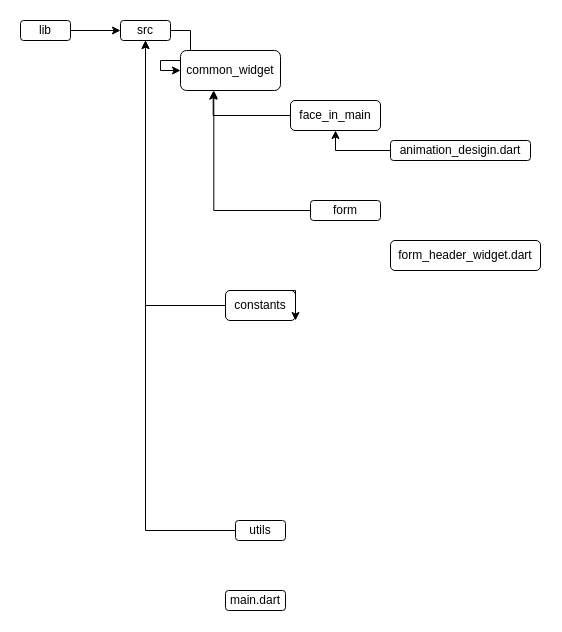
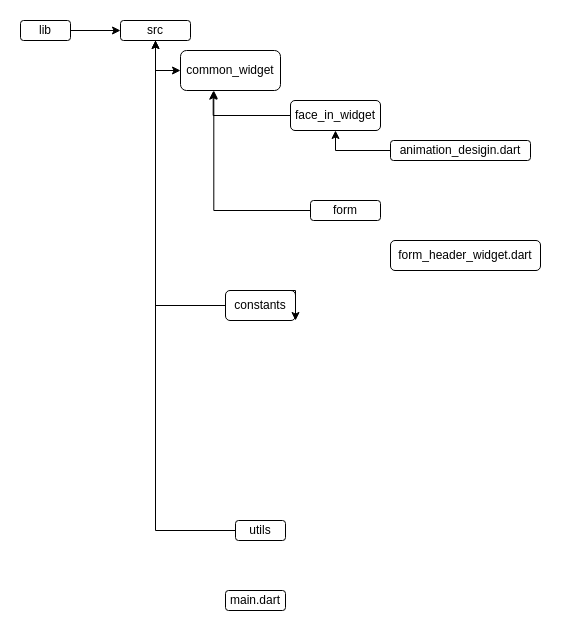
node "src": size 50x20 -> 70x20
node "face_in_main": label "face_in_main" -> "face_in_widget"
